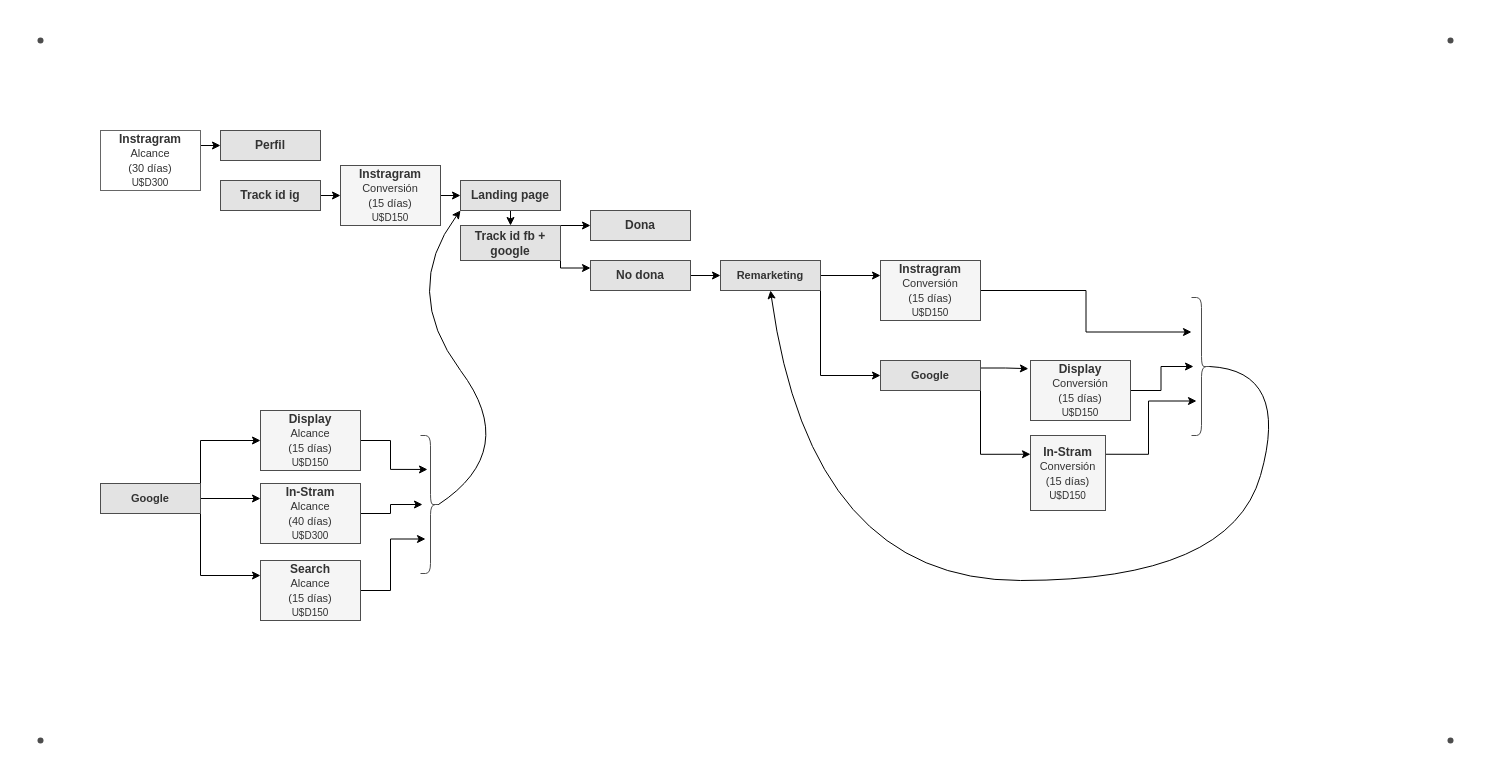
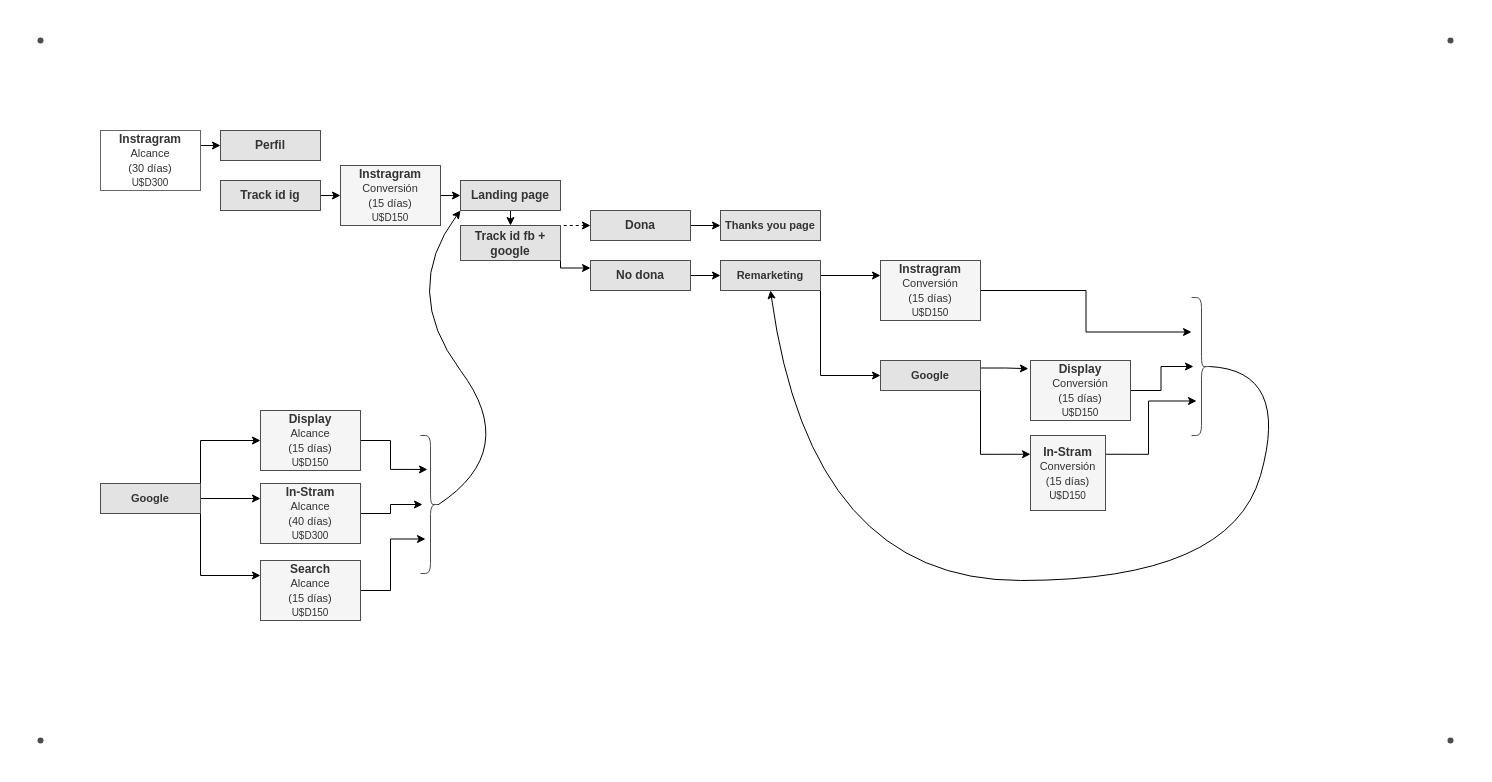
edge "Track id fb + google" -> "Dona": style solid -> dashed
edge "Dona" -> "Thanks you page": added
node "Thanks you page": added
